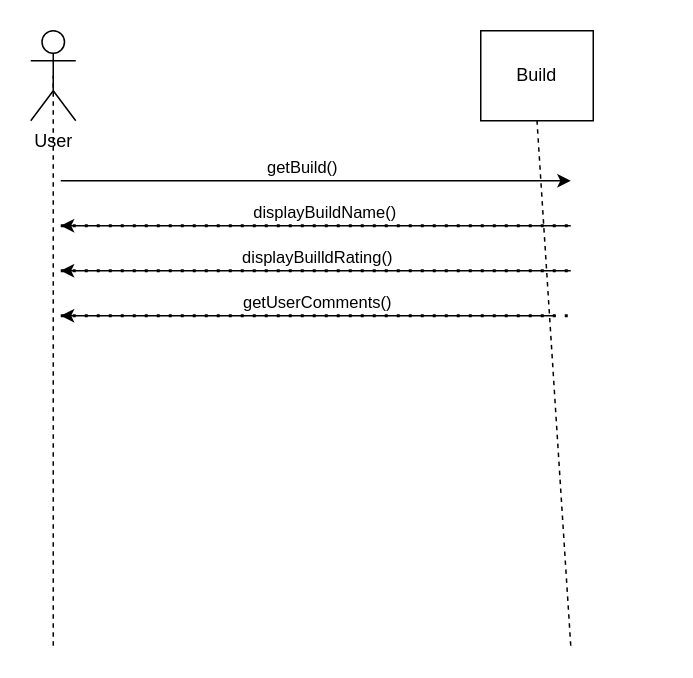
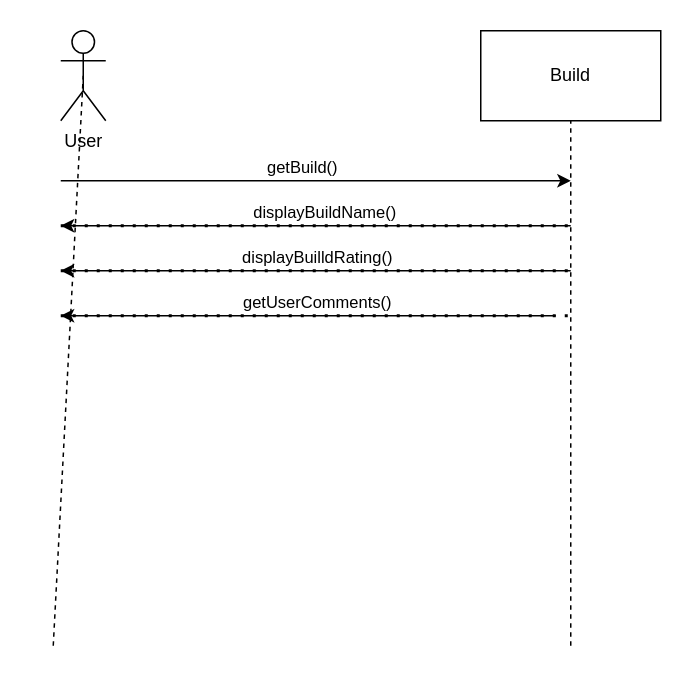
node "User": moved (53, 76) -> (83, 76)
node "Build": size 113x90 -> 180x90
